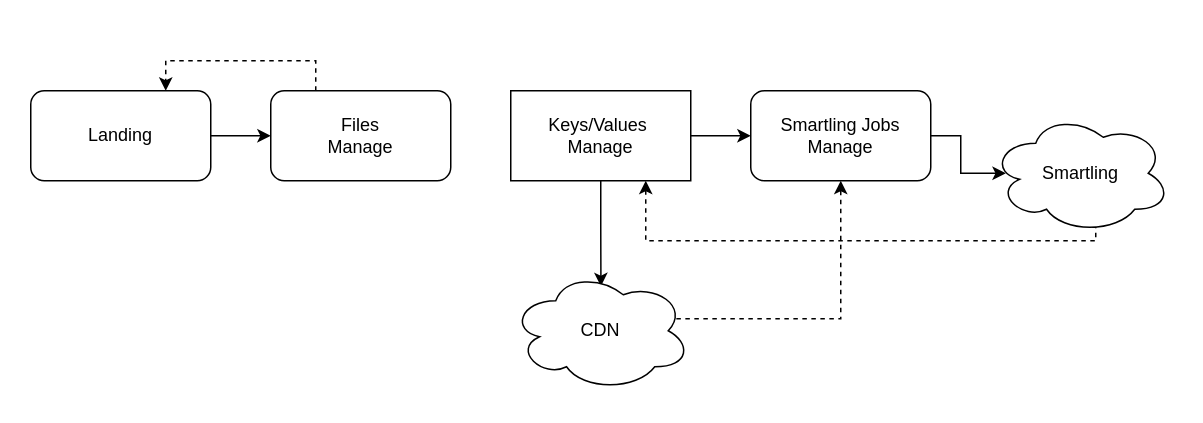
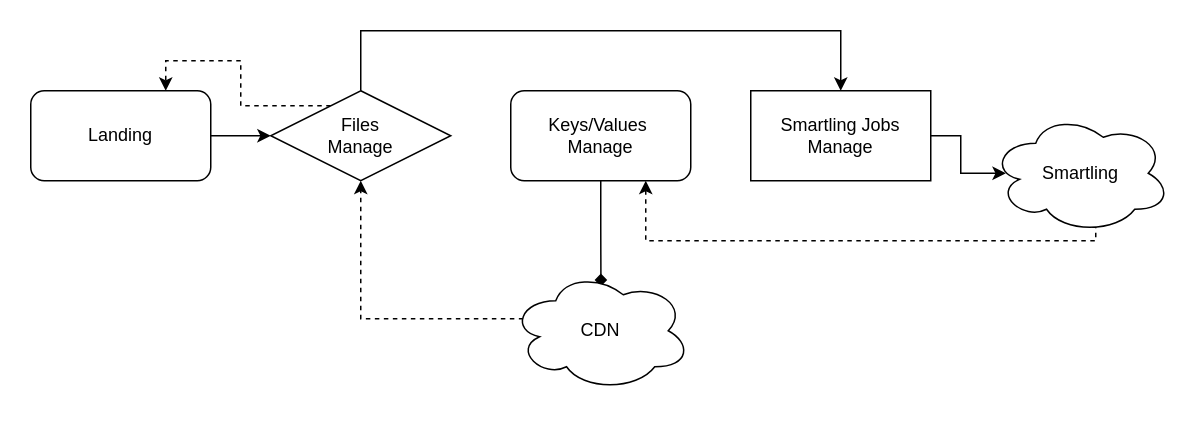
edge "Files Manage" -> "Smartling Jobs Manage": added
node "Files Manage": shape rounded rectangle -> diamond
node "Keys/Values Manage": shape rectangle -> rounded rectangle
edge "Keys/Values Manage" -> "Smartling Jobs Manage": removed
node "Smartling Jobs Manage": shape rounded rectangle -> rectangle
edge "Keys/Values Manage" -> "CDN": arrowhead classic -> diamond
edge "CDN" -> "Smartling Jobs Manage": now "CDN" -> "Files Manage"
